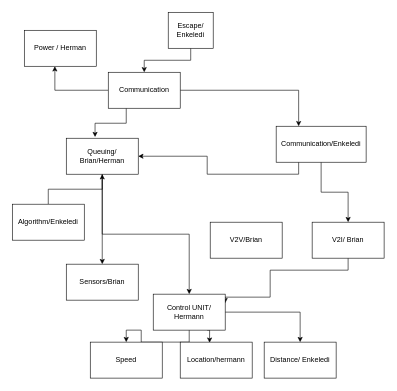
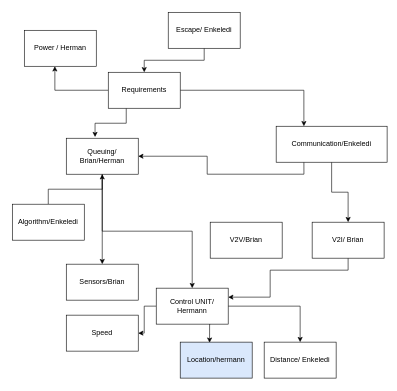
node "Escape/ Enkeledi": size 45x36 -> 72x36
node "Communication": label "Communication" -> "Requirements"
node "Communication/Enkeledi": size 90x36 -> 111x36
node "Control UNIT/ Hermann": moved (189, 312) -> (192, 306)
node "Speed": moved (126, 360) -> (102, 333)
node "Location/hermann": fillcolor #ffffff -> #dae8fc
